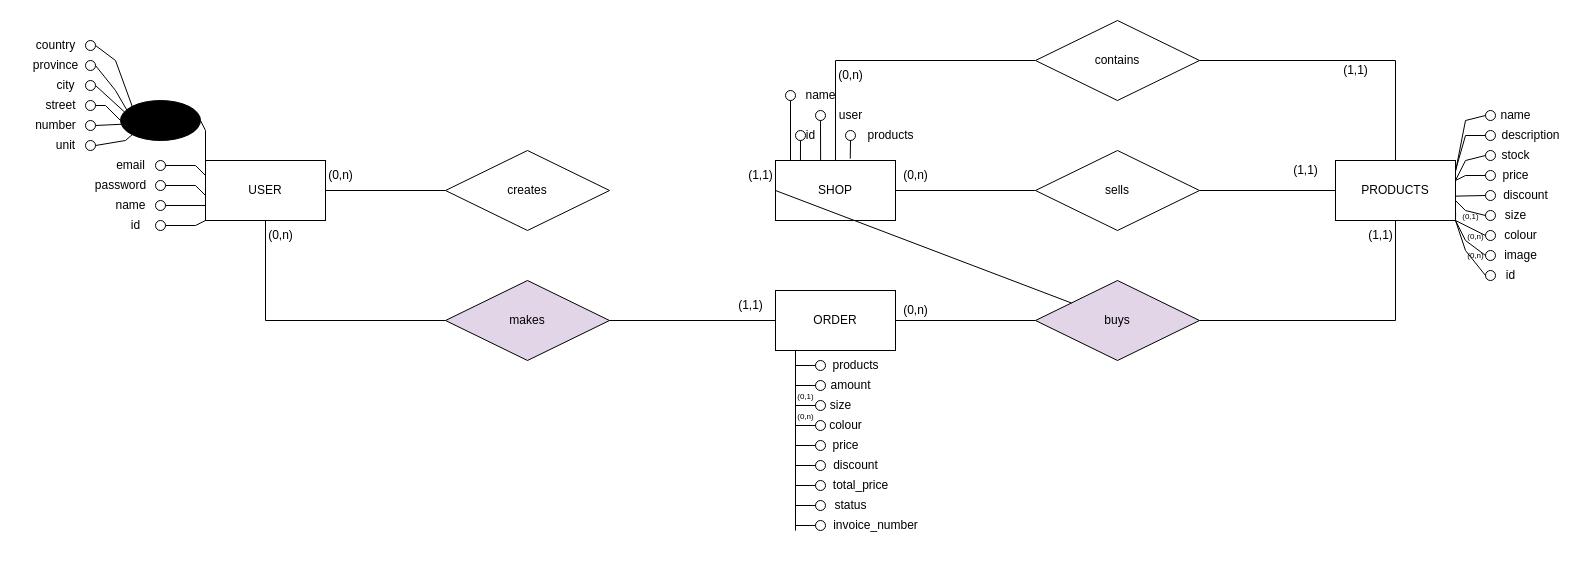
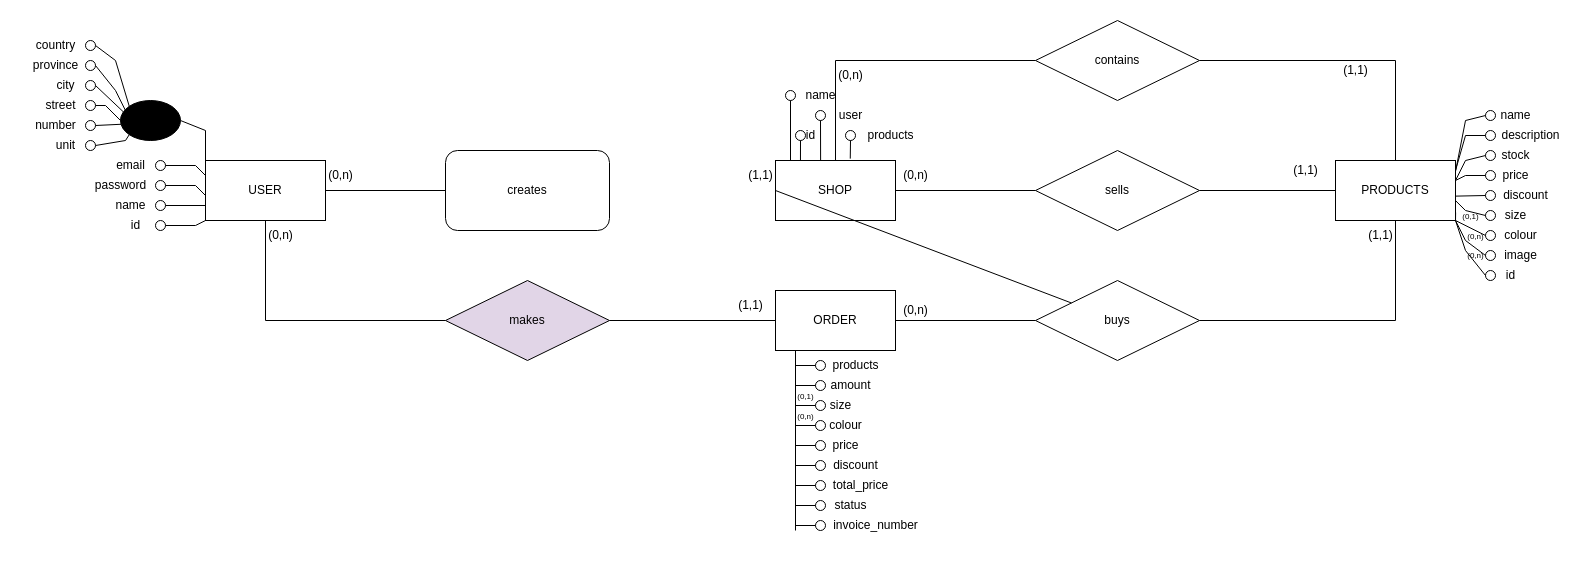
node "address": size 80x40 -> 60x40
node "creates": shape diamond -> rounded rectangle
node "buys": fillcolor #e1d5e7 -> #ffffff
